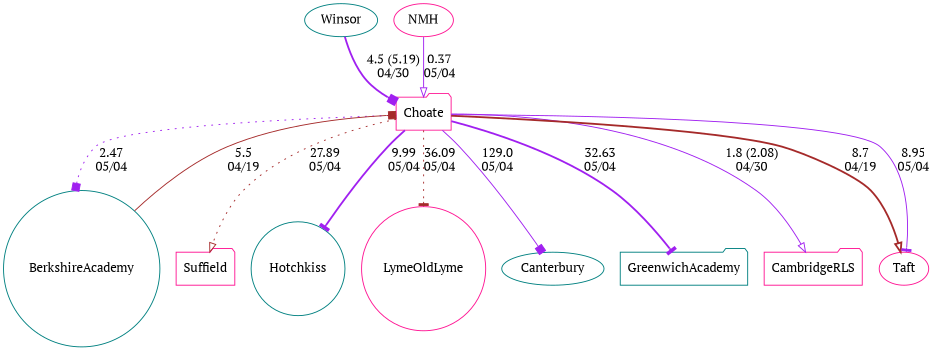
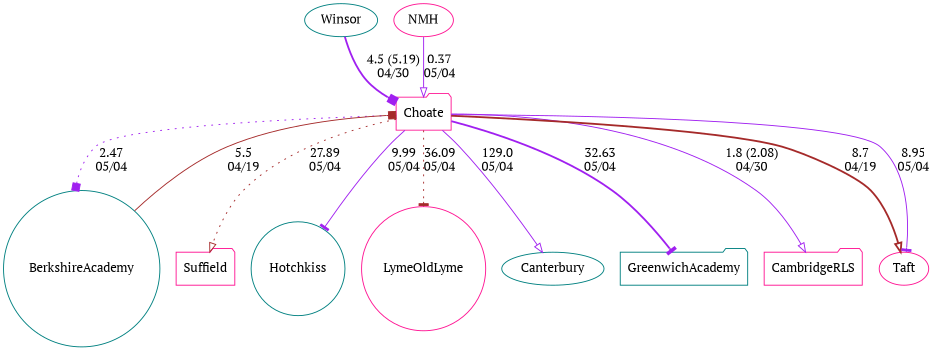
edge "Choate" -> "Hotchkiss": style bold -> solid
edge "Choate" -> "Canterbury": arrowhead box -> onormal
